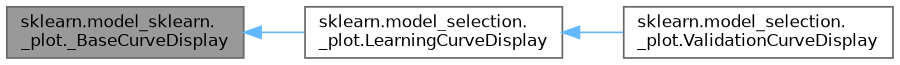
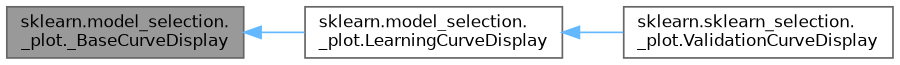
node "sklearn.model_sklearn. _plot._BaseCurveDisplay": label "sklearn.model_sklearn. _plot._BaseCurveDisplay" -> "sklearn.model_selection. _plot._BaseCurveDisplay"
node "sklearn.model_selection. _plot.ValidationCurveDisplay": label "sklearn.model_selection. _plot.ValidationCurveDisplay" -> "sklearn.sklearn_selection. _plot.ValidationCurveDisplay"
